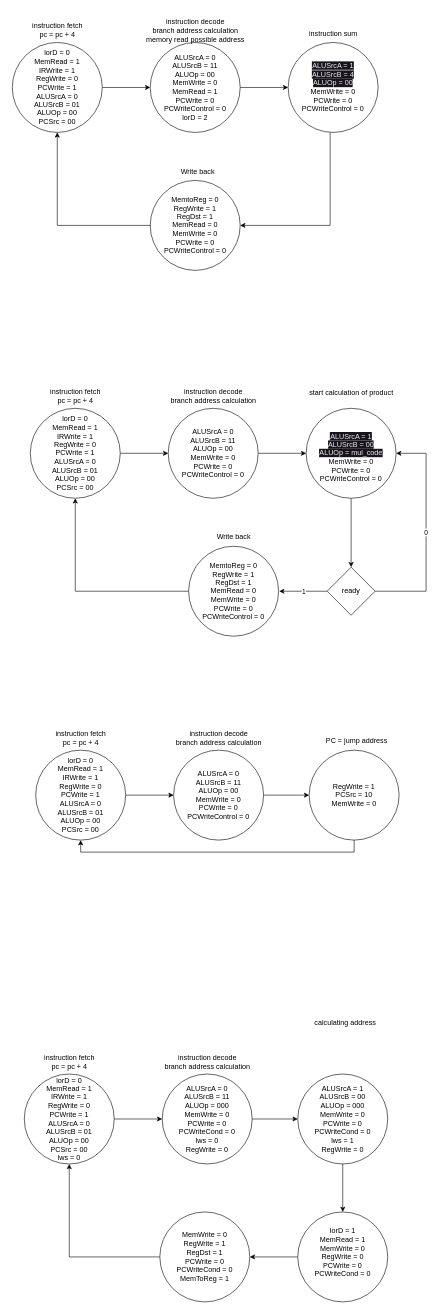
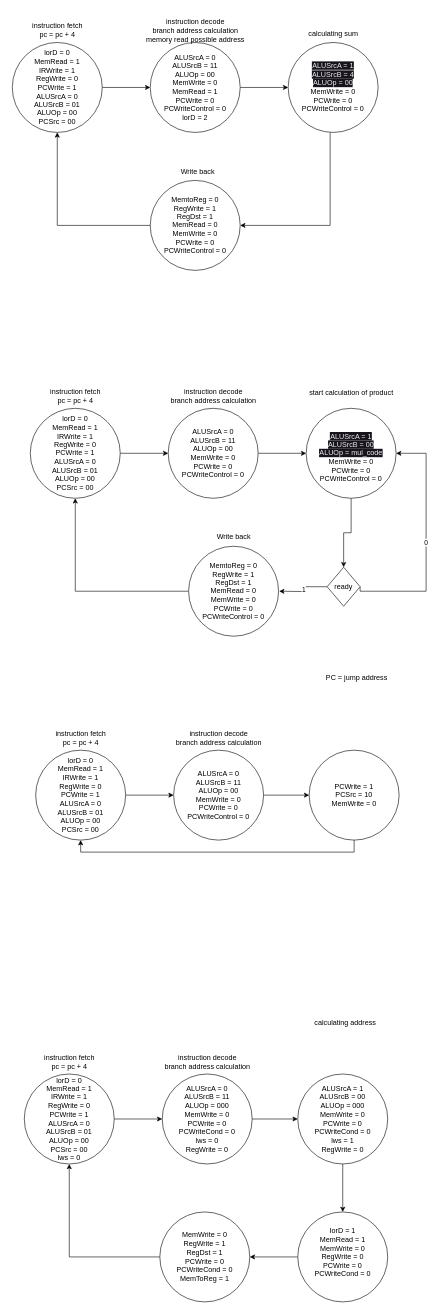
node "instruction sum": label "instruction sum" -> "calculating sum"
node "ready": size 48x48 -> 33x39
node "PC = jump address": moved (357, 741) -> (357, 678)
node "RegWrite = 1 PCSrc = 10 MemWrite = 0": label "RegWrite = 1 PCSrc = 10 MemWrite = 0" -> "PCWrite = 1 PCSrc = 10 MemWrite = 0"
